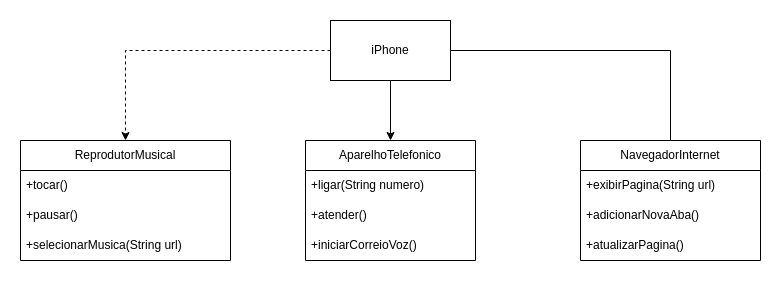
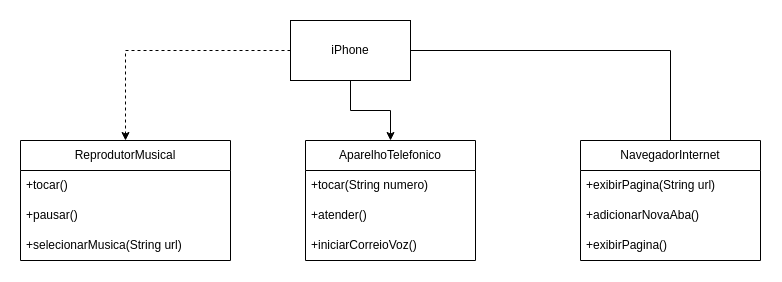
node "iPhone": moved (391, 51) -> (351, 51)
node "+ligar(String numero)": label "+ligar(String numero)" -> "+tocar(String numero)"
node "+atualizarPagina()": label "+atualizarPagina()" -> "+exibirPagina()"
